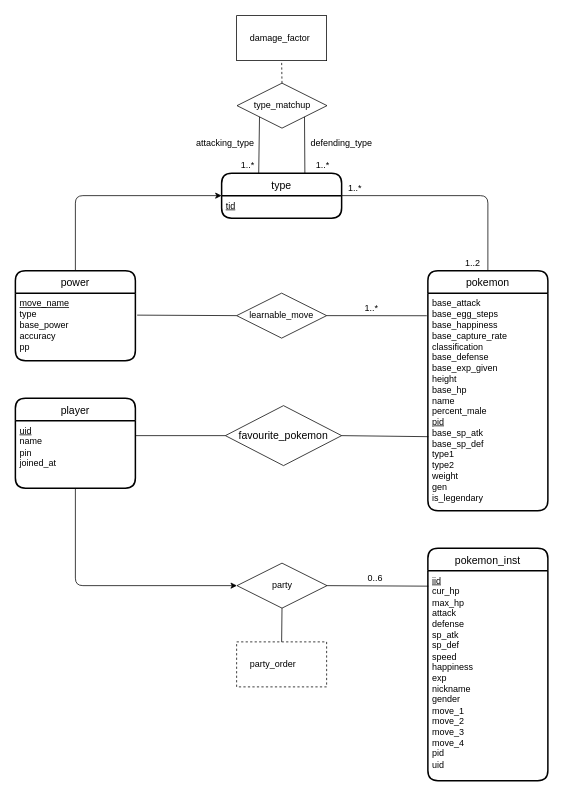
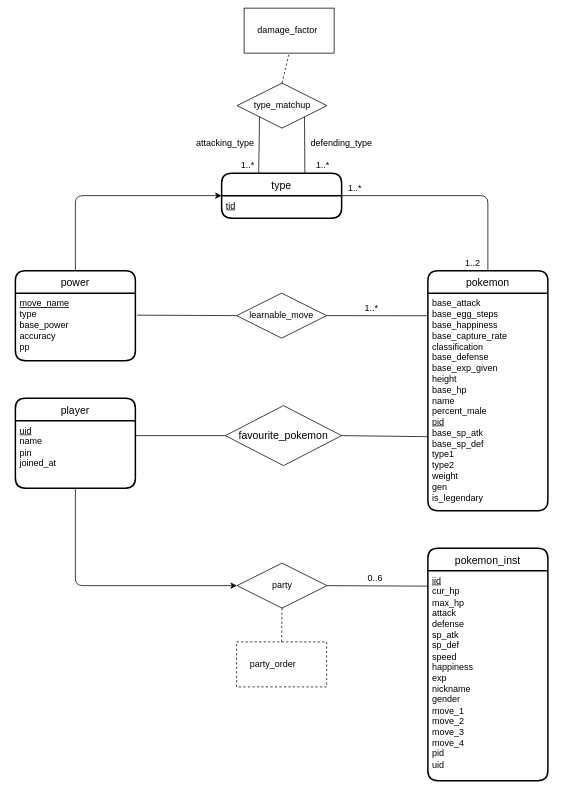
node "damage_factor": moved (282, 38) -> (289, 30)
edge "party" -- "party_order": style solid -> dashed
